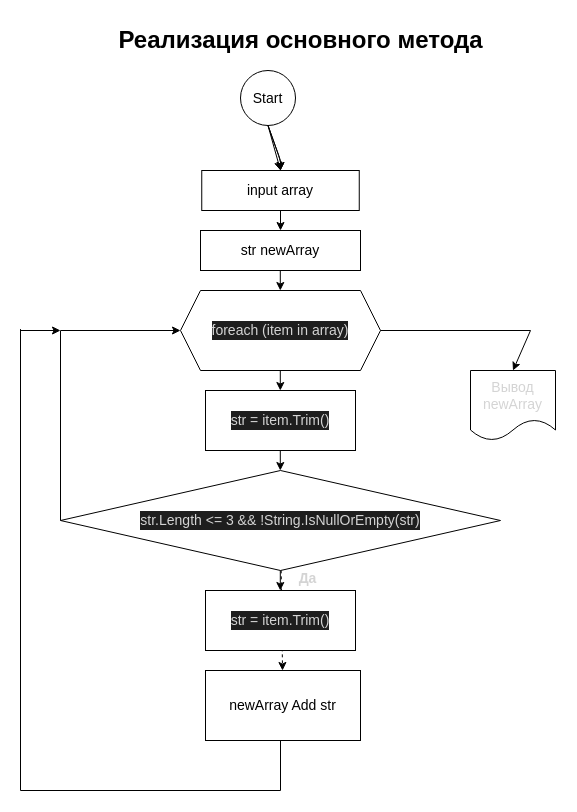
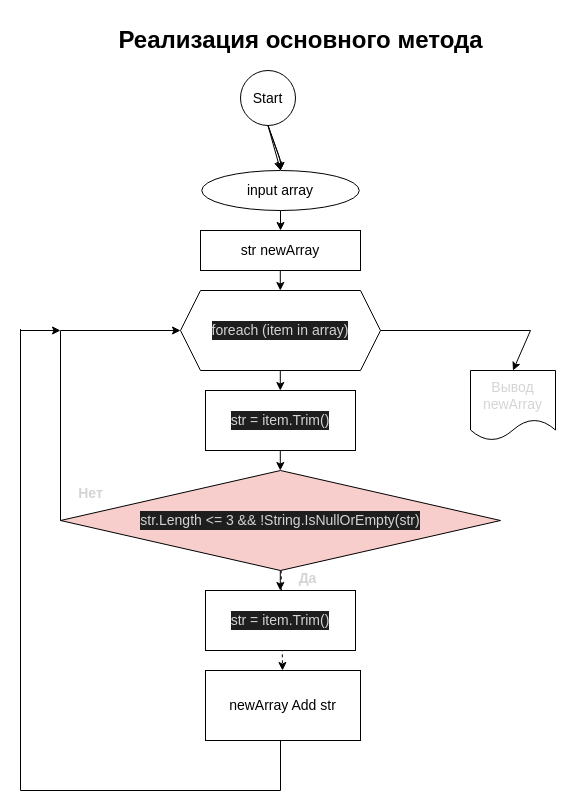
node "input array": shape rectangle -> ellipse
node "Нет": added
node "str.Length <= 3 && !String.IsNullOrEmpty(str)": fillcolor #ffffff -> #f8cecc
